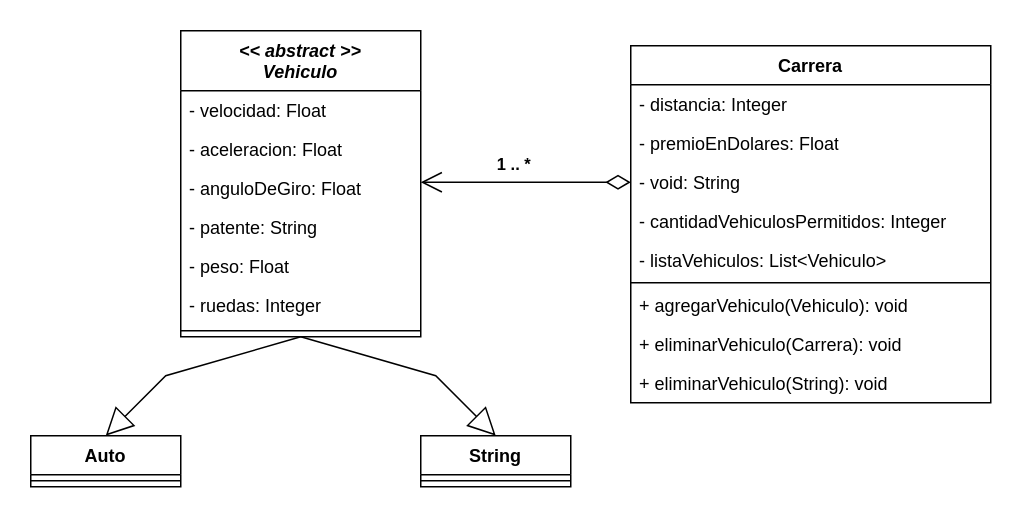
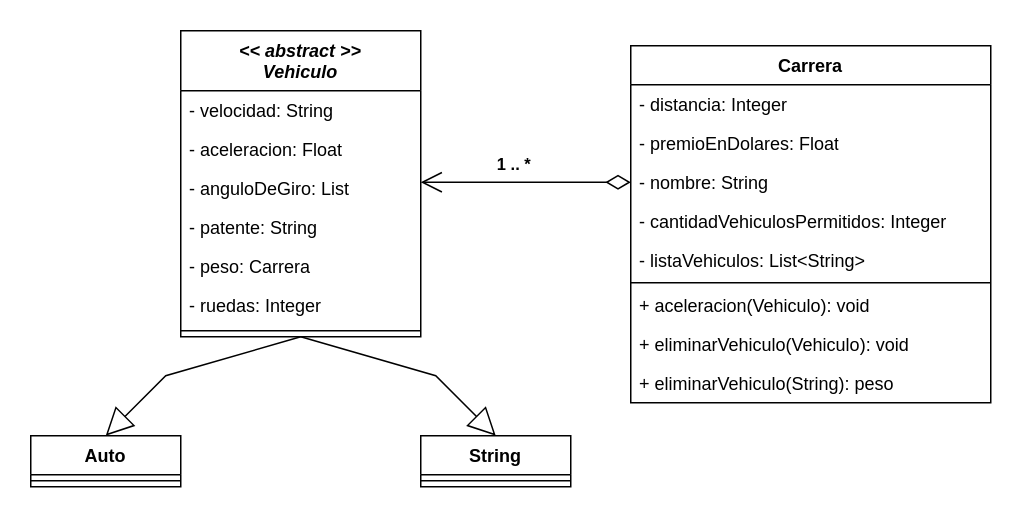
node "- velocidad: Float": label "- velocidad: Float" -> "- velocidad: String"
node "- void: String": label "- void: String" -> "- nombre: String"
node "- anguloDeGiro: Float": label "- anguloDeGiro: Float" -> "- anguloDeGiro: List"
node "- listaVehiculos: List<Vehiculo>": label "- listaVehiculos: List<Vehiculo>" -> "- listaVehiculos: List<String>"
node "- peso: Float": label "- peso: Float" -> "- peso: Carrera"
node "+ agregarVehiculo(Vehiculo): void": label "+ agregarVehiculo(Vehiculo): void" -> "+ aceleracion(Vehiculo): void"
node "+ eliminarVehiculo(Carrera): void": label "+ eliminarVehiculo(Carrera): void" -> "+ eliminarVehiculo(Vehiculo): void"
node "+ eliminarVehiculo(String): void": label "+ eliminarVehiculo(String): void" -> "+ eliminarVehiculo(String): peso"
